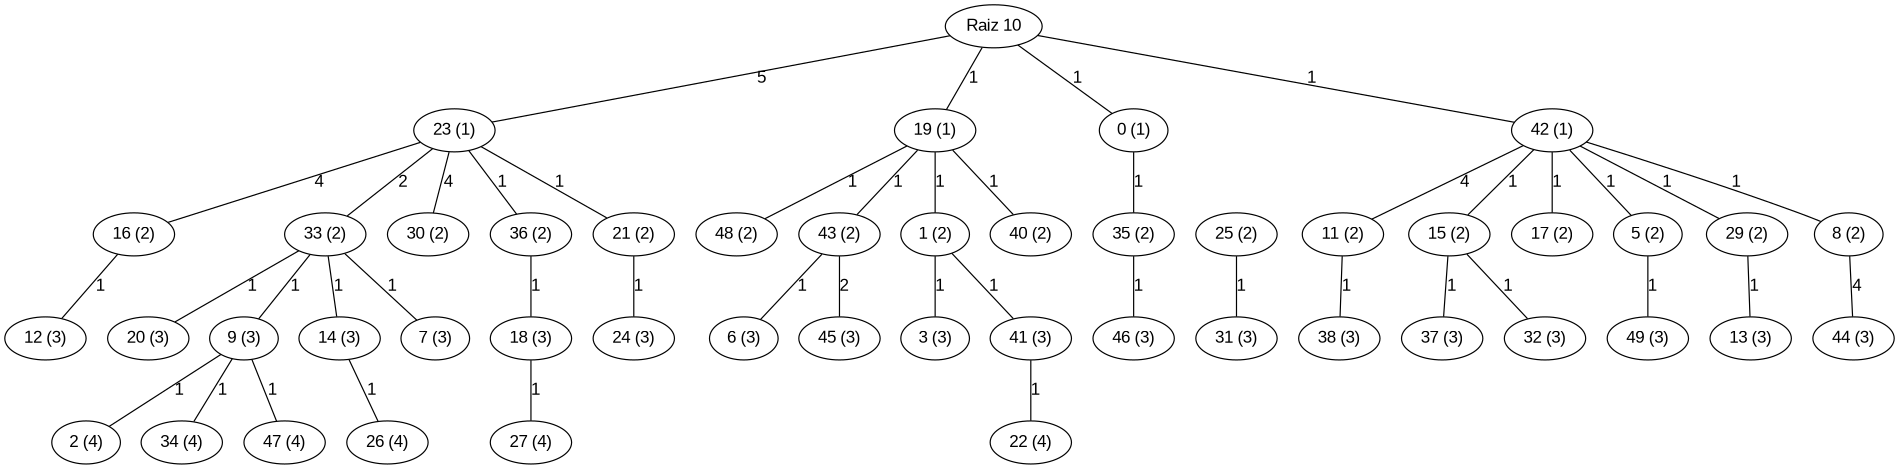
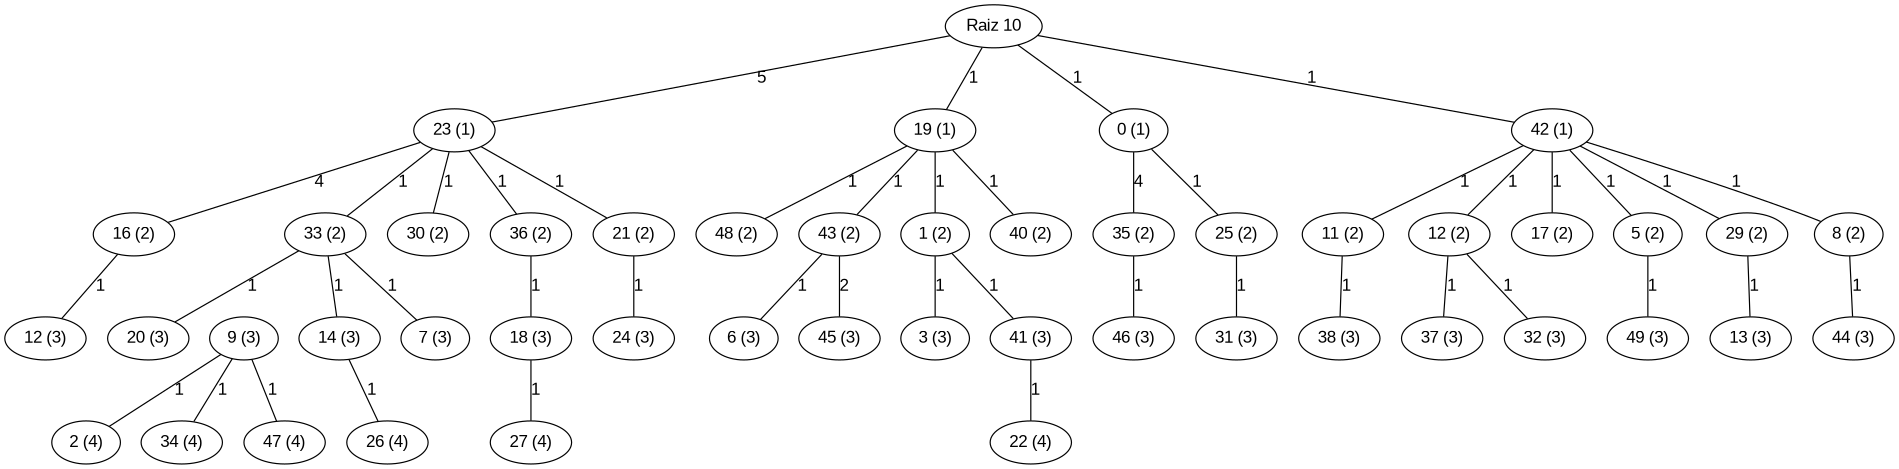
edge "23 (1)" -- "33 (2)": label "2" -> "1"
edge "23 (1)" -- "30 (2)": label "4" -> "1"
edge "0 (1)" -- "35 (2)": label "1" -> "4"
edge "0 (1)" -- "25 (2)": added, label "1"
edge "42 (1)" -- "11 (2)": label "4" -> "1"
node "15 (2)": label "15 (2)" -> "12 (2)"
edge "8 (2)" -- "44 (3)": label "4" -> "1"
edge "33 (2)" -- "9 (3)": removed, label "1"
